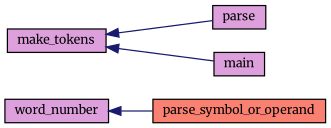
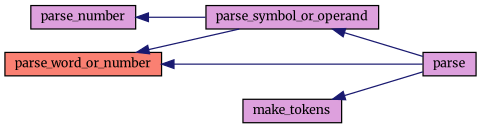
edge "parse" -> "parse_symbol_or_operand": added
node "parse_word_or_number": added
node "main": removed
node "word_number": label "word_number" -> "parse_number"
node "parse_symbol_or_operand": fillcolor salmon -> plum
